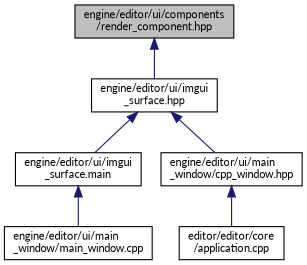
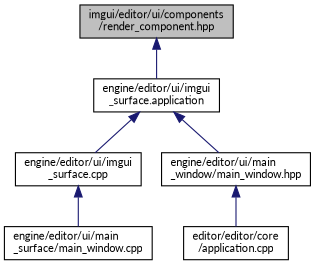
node "engine/editor/ui/components /render_component.hpp": label "engine/editor/ui/components /render_component.hpp" -> "imgui/editor/ui/components /render_component.hpp"
node "engine/editor/ui/imgui _surface.hpp": label "engine/editor/ui/imgui _surface.hpp" -> "engine/editor/ui/imgui _surface.application"
node "engine/editor/ui/imgui _surface.main": label "engine/editor/ui/imgui _surface.main" -> "engine/editor/ui/imgui _surface.cpp"
node "engine/editor/ui/main _window/cpp_window.hpp": label "engine/editor/ui/main _window/cpp_window.hpp" -> "engine/editor/ui/main _window/main_window.hpp"
node "engine/editor/ui/main _window/main_window.cpp": label "engine/editor/ui/main _window/main_window.cpp" -> "engine/editor/ui/main _surface/main_window.cpp"
